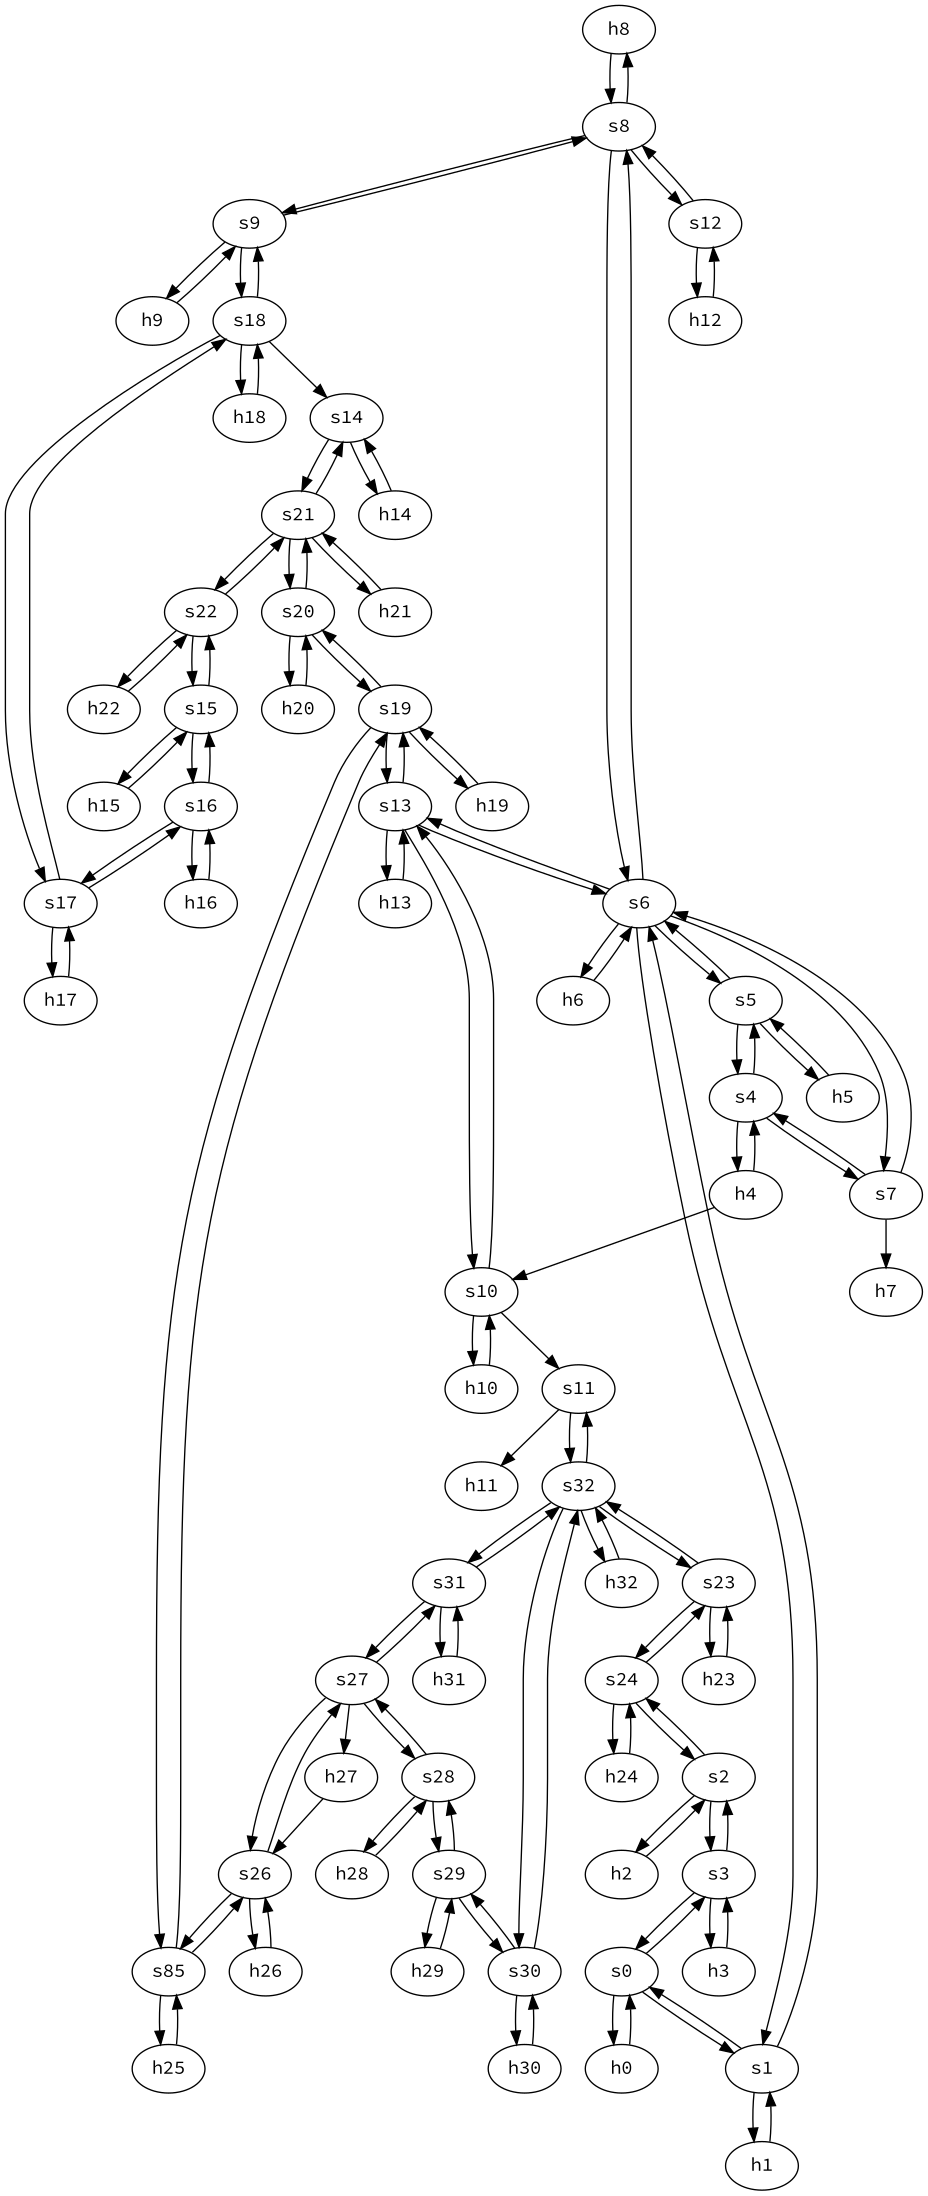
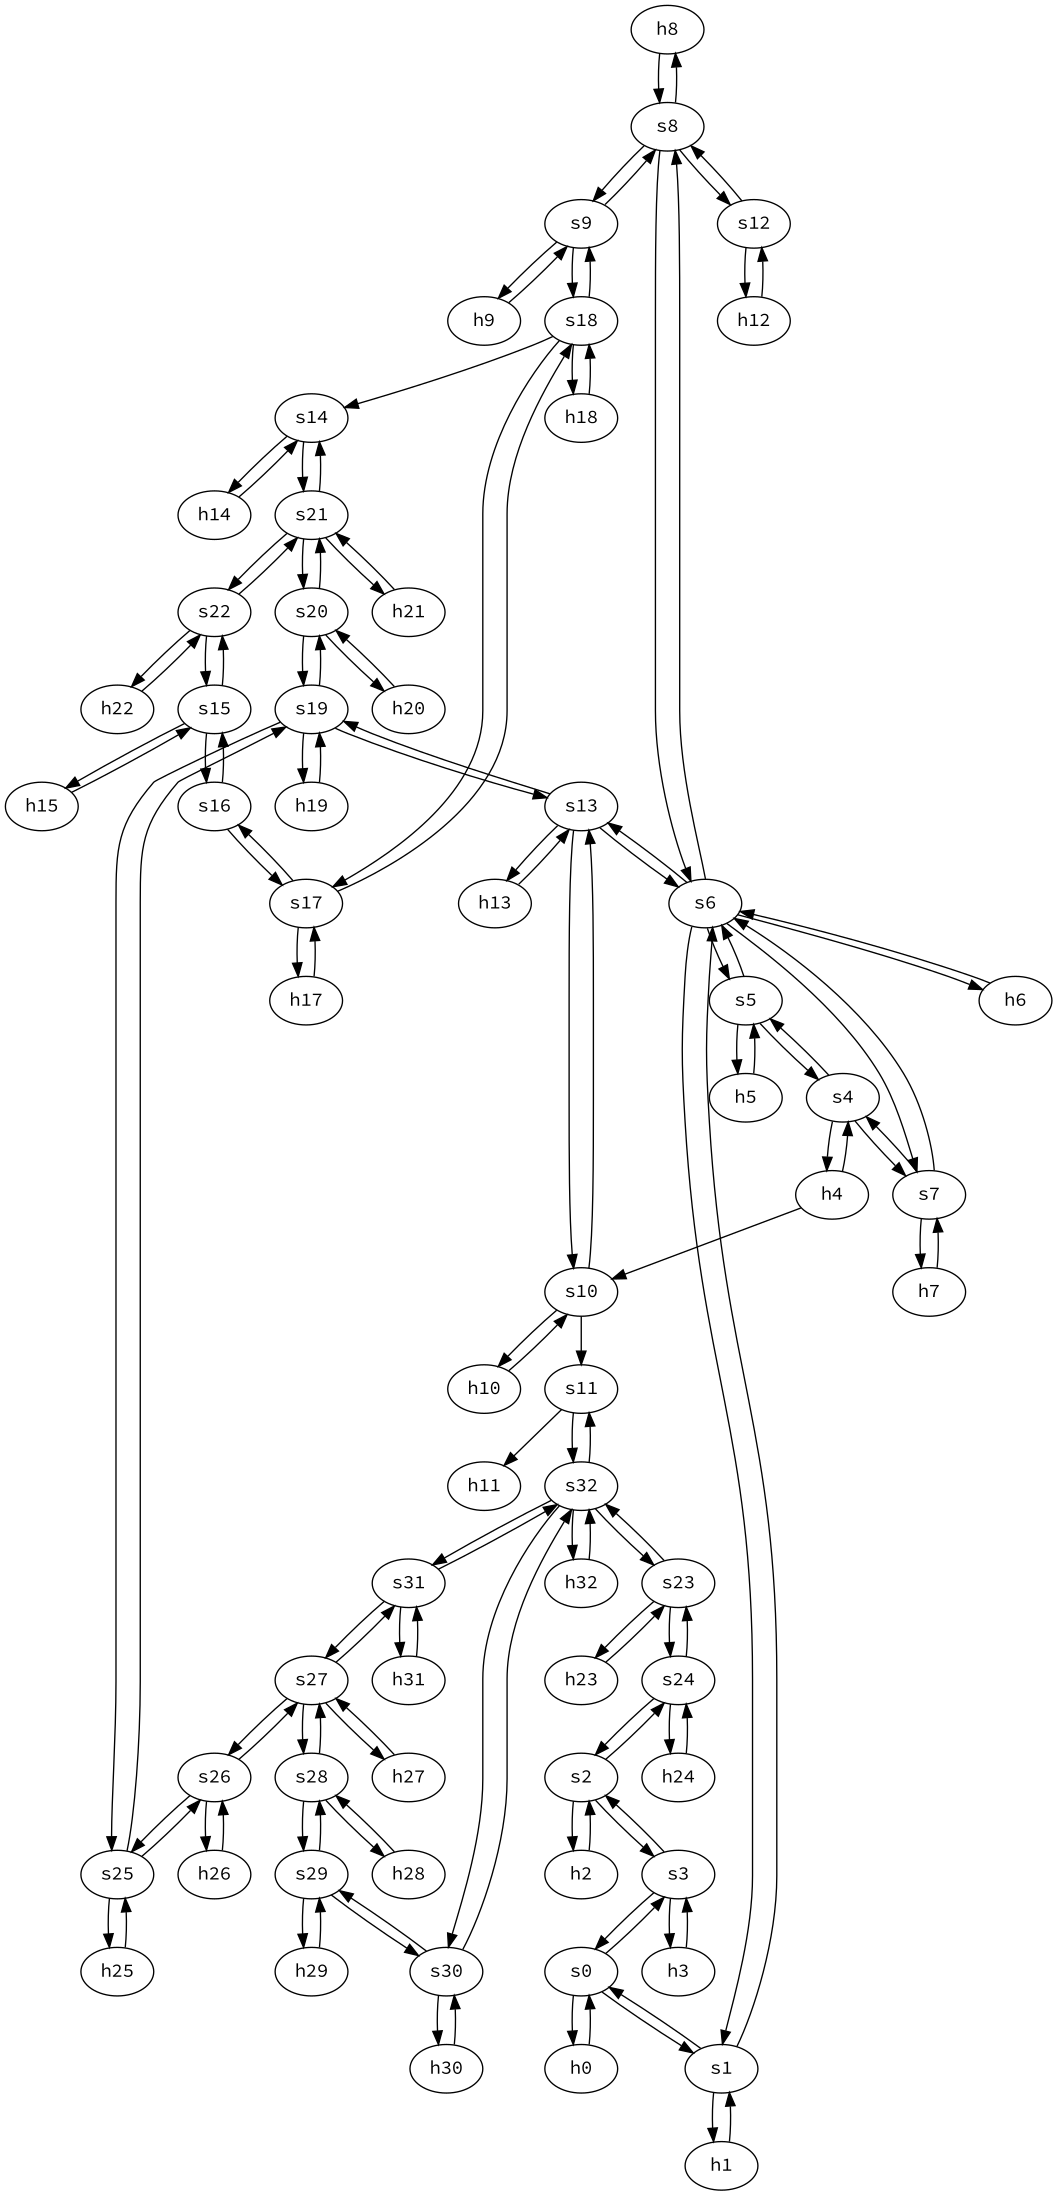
node "h16": removed
edge "h7" -> "s7": added
edge "h27" -> "s26": now "h27" -> "s27"
node "s85": label "s85" -> "s25"
